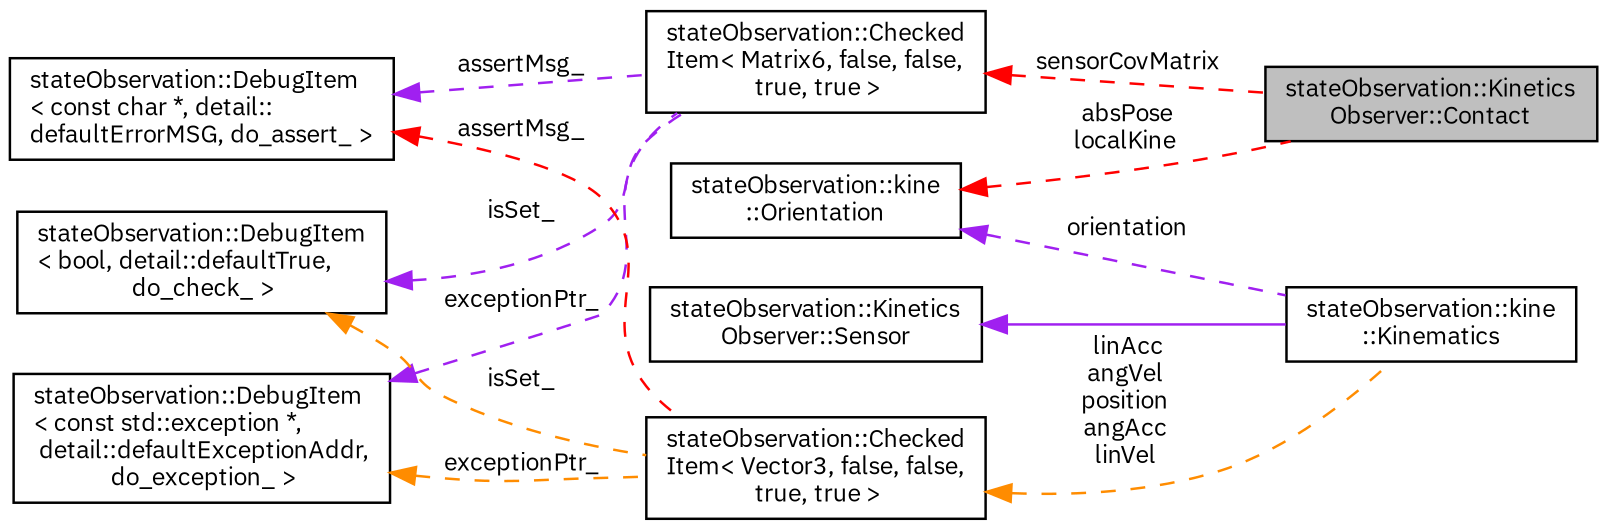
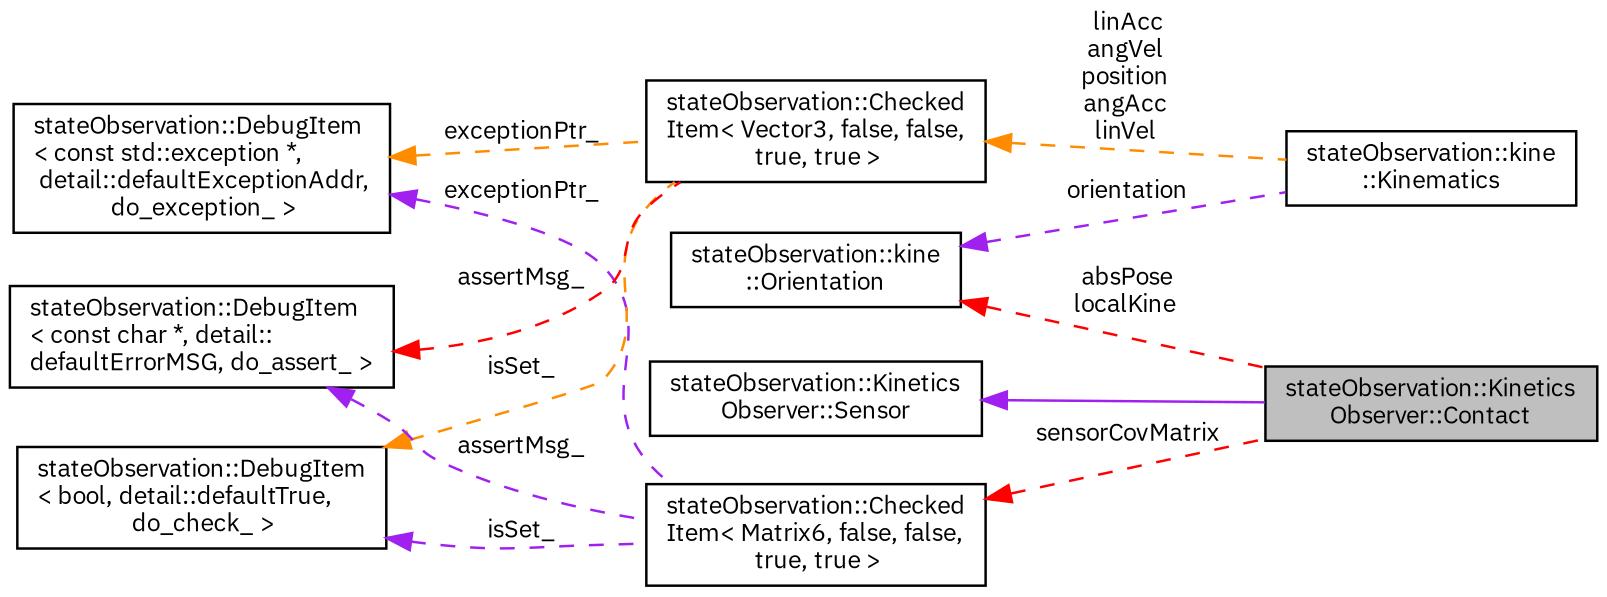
edge "stateObservation::kine ::Kinematics" -> "stateObservation::Kinetics Observer::Sensor": now "stateObservation::Kinetics Observer::Contact" -> "stateObservation::Kinetics Observer::Sensor"
